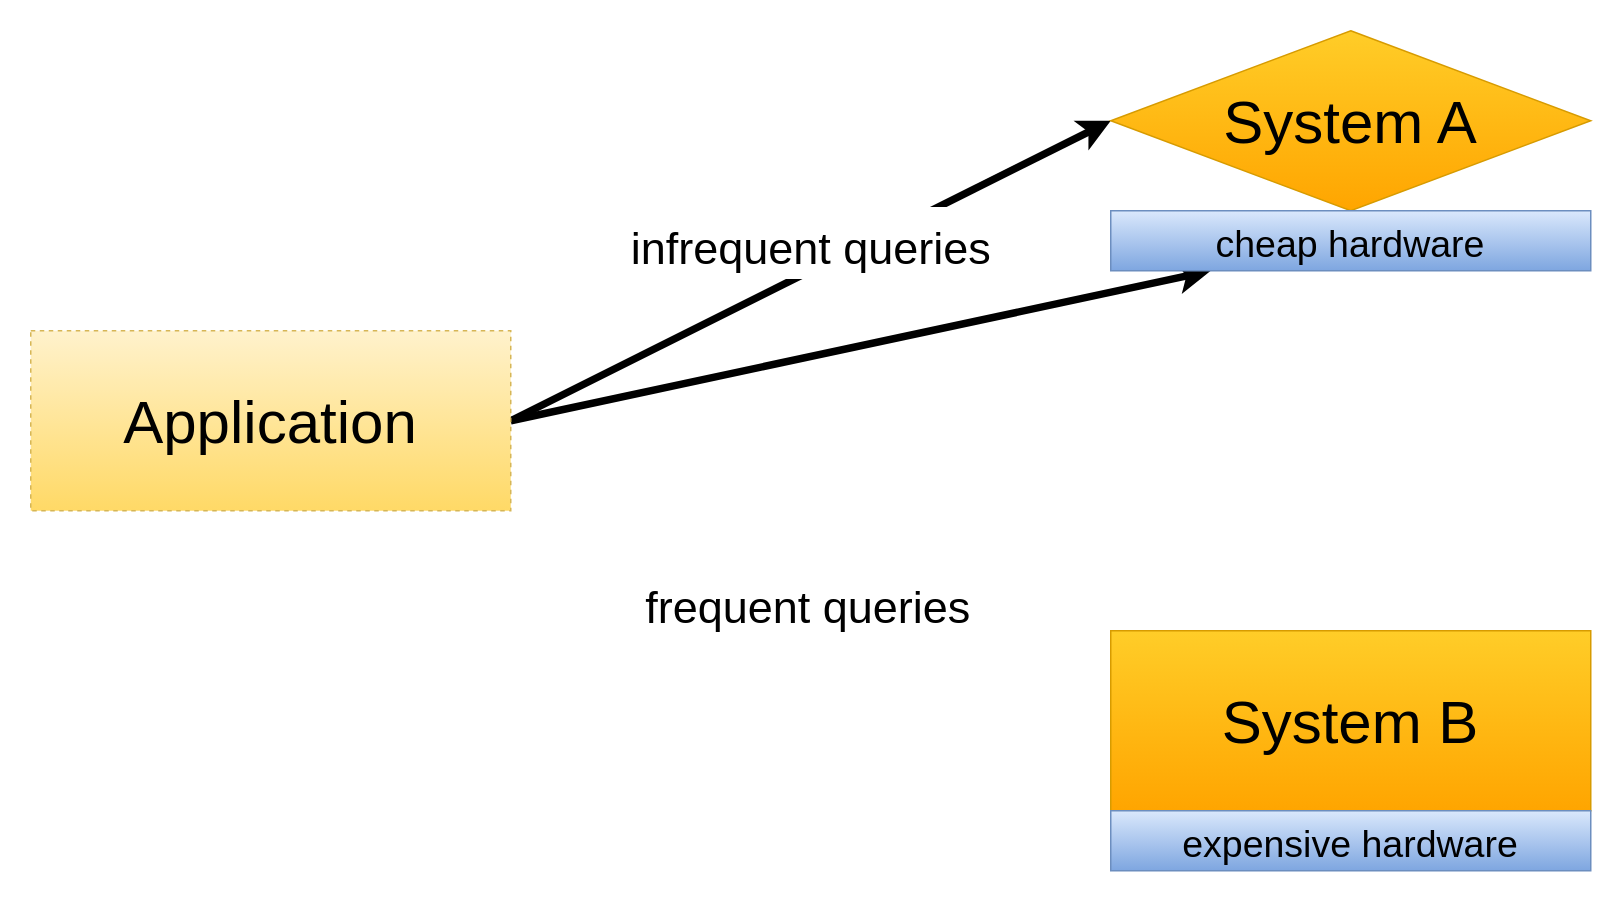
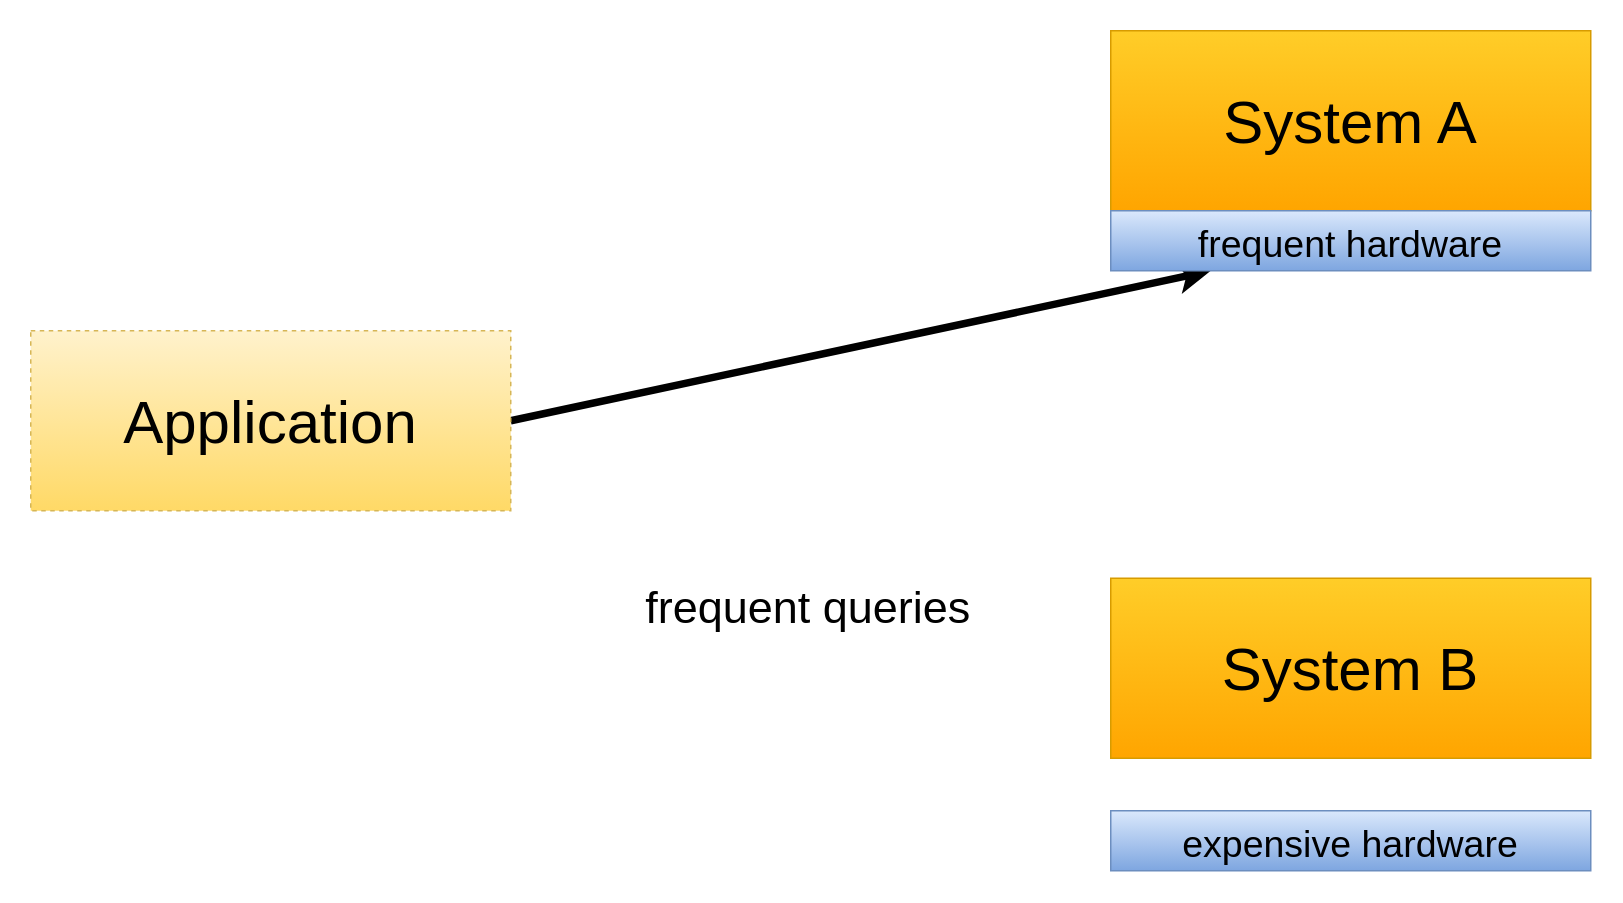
node "System A": shape diamond -> rectangle
node "cheap hardware": label "cheap hardware" -> "frequent hardware"
edge "Application" -> "System A": removed, label "infrequent queries"
node "System B": moved (1351, 721) -> (1351, 668)
